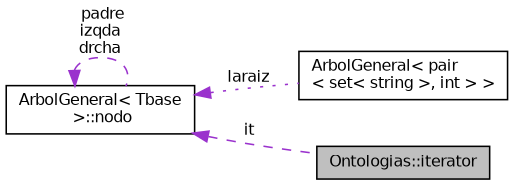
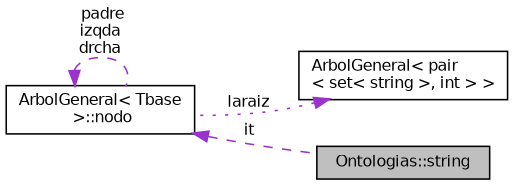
edge "ArbolGeneral< pair < set< string >, int > >" -> "ArbolGeneral< Tbase >::nodo": reversed
node "Ontologias::iterator": label "Ontologias::iterator" -> "Ontologias::string"
